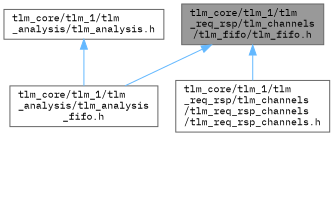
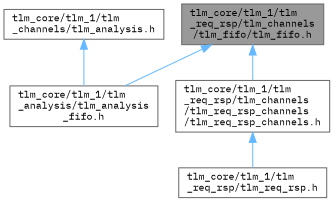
node "tlm_core/tlm_1/tlm _analysis/tlm_analysis.h": label "tlm_core/tlm_1/tlm _analysis/tlm_analysis.h" -> "tlm_core/tlm_1/tlm _channels/tlm_analysis.h"
node "tlm_core/tlm_1/tlm _req_rsp/tlm_req_rsp.h": added
